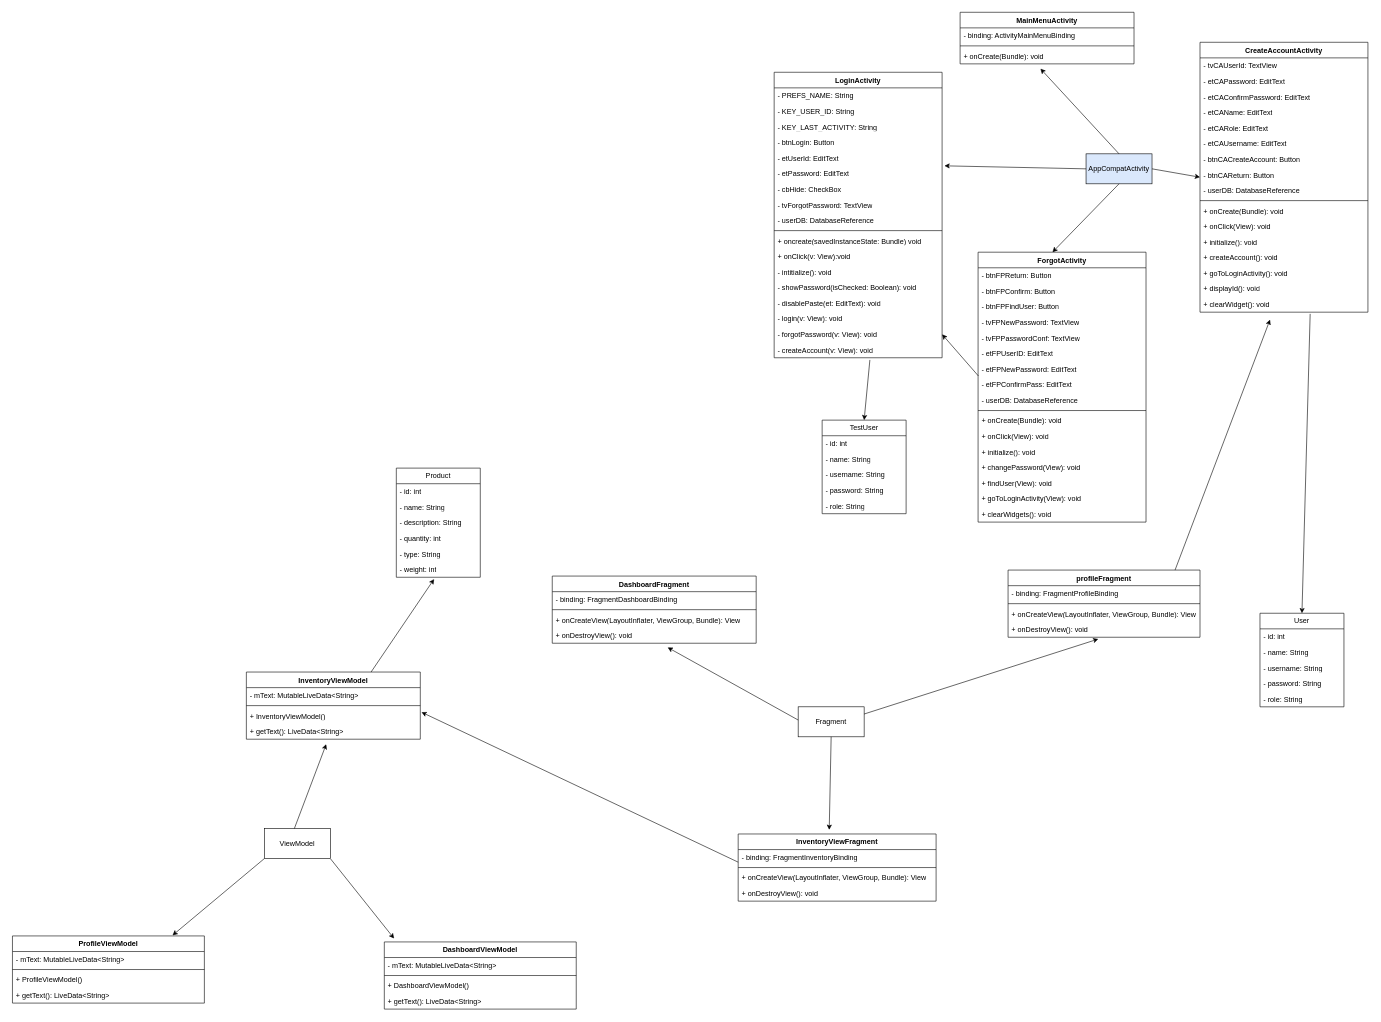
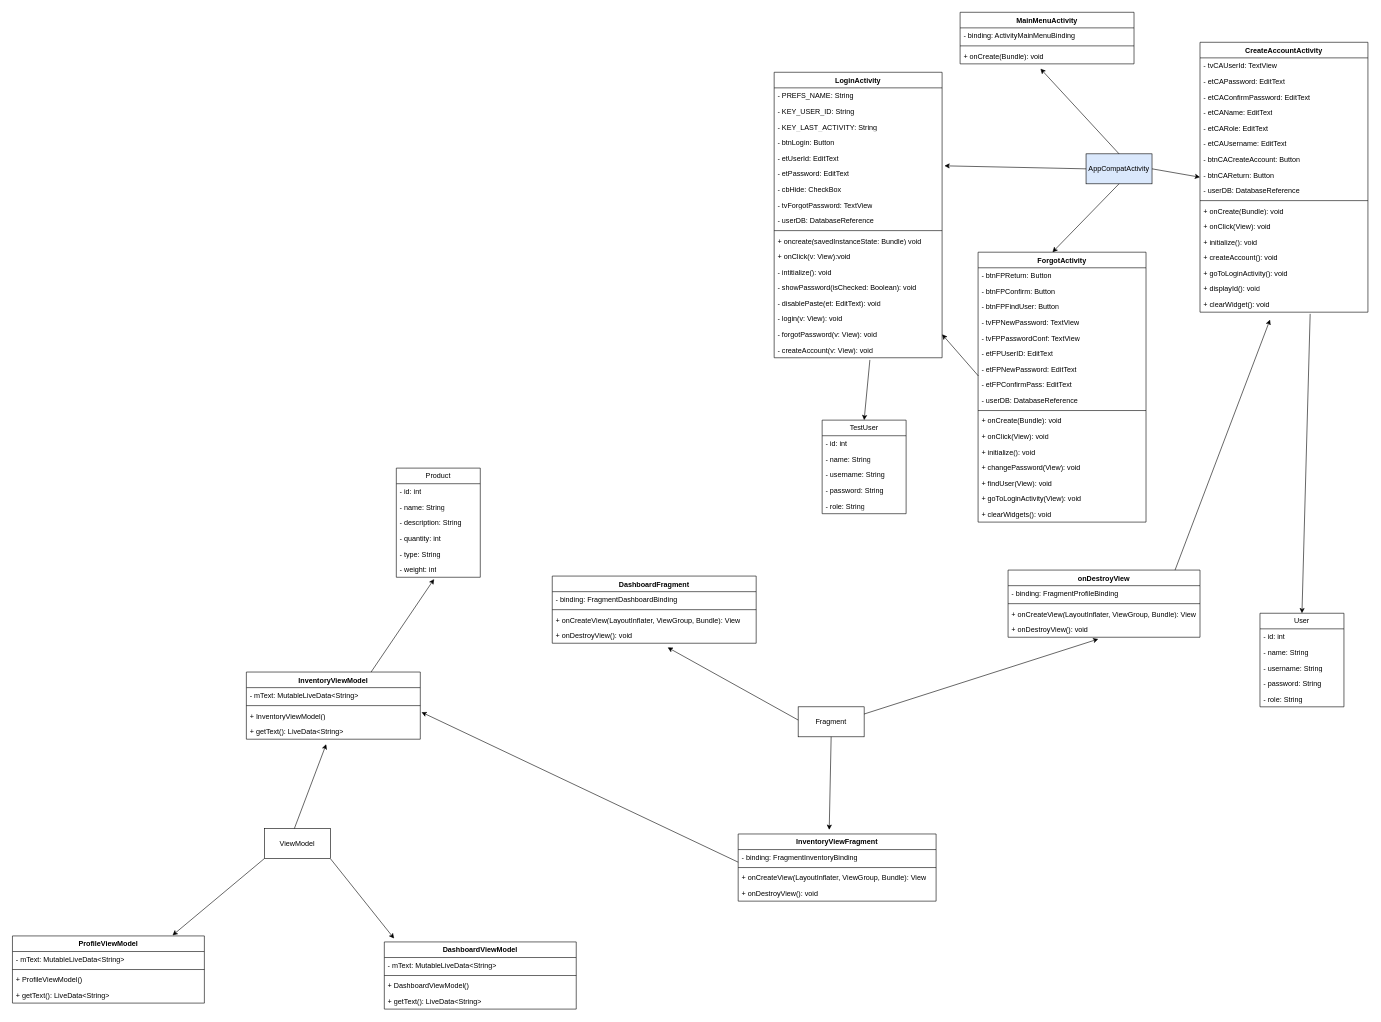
node "profileFragment": label "profileFragment" -> "onDestroyView"
